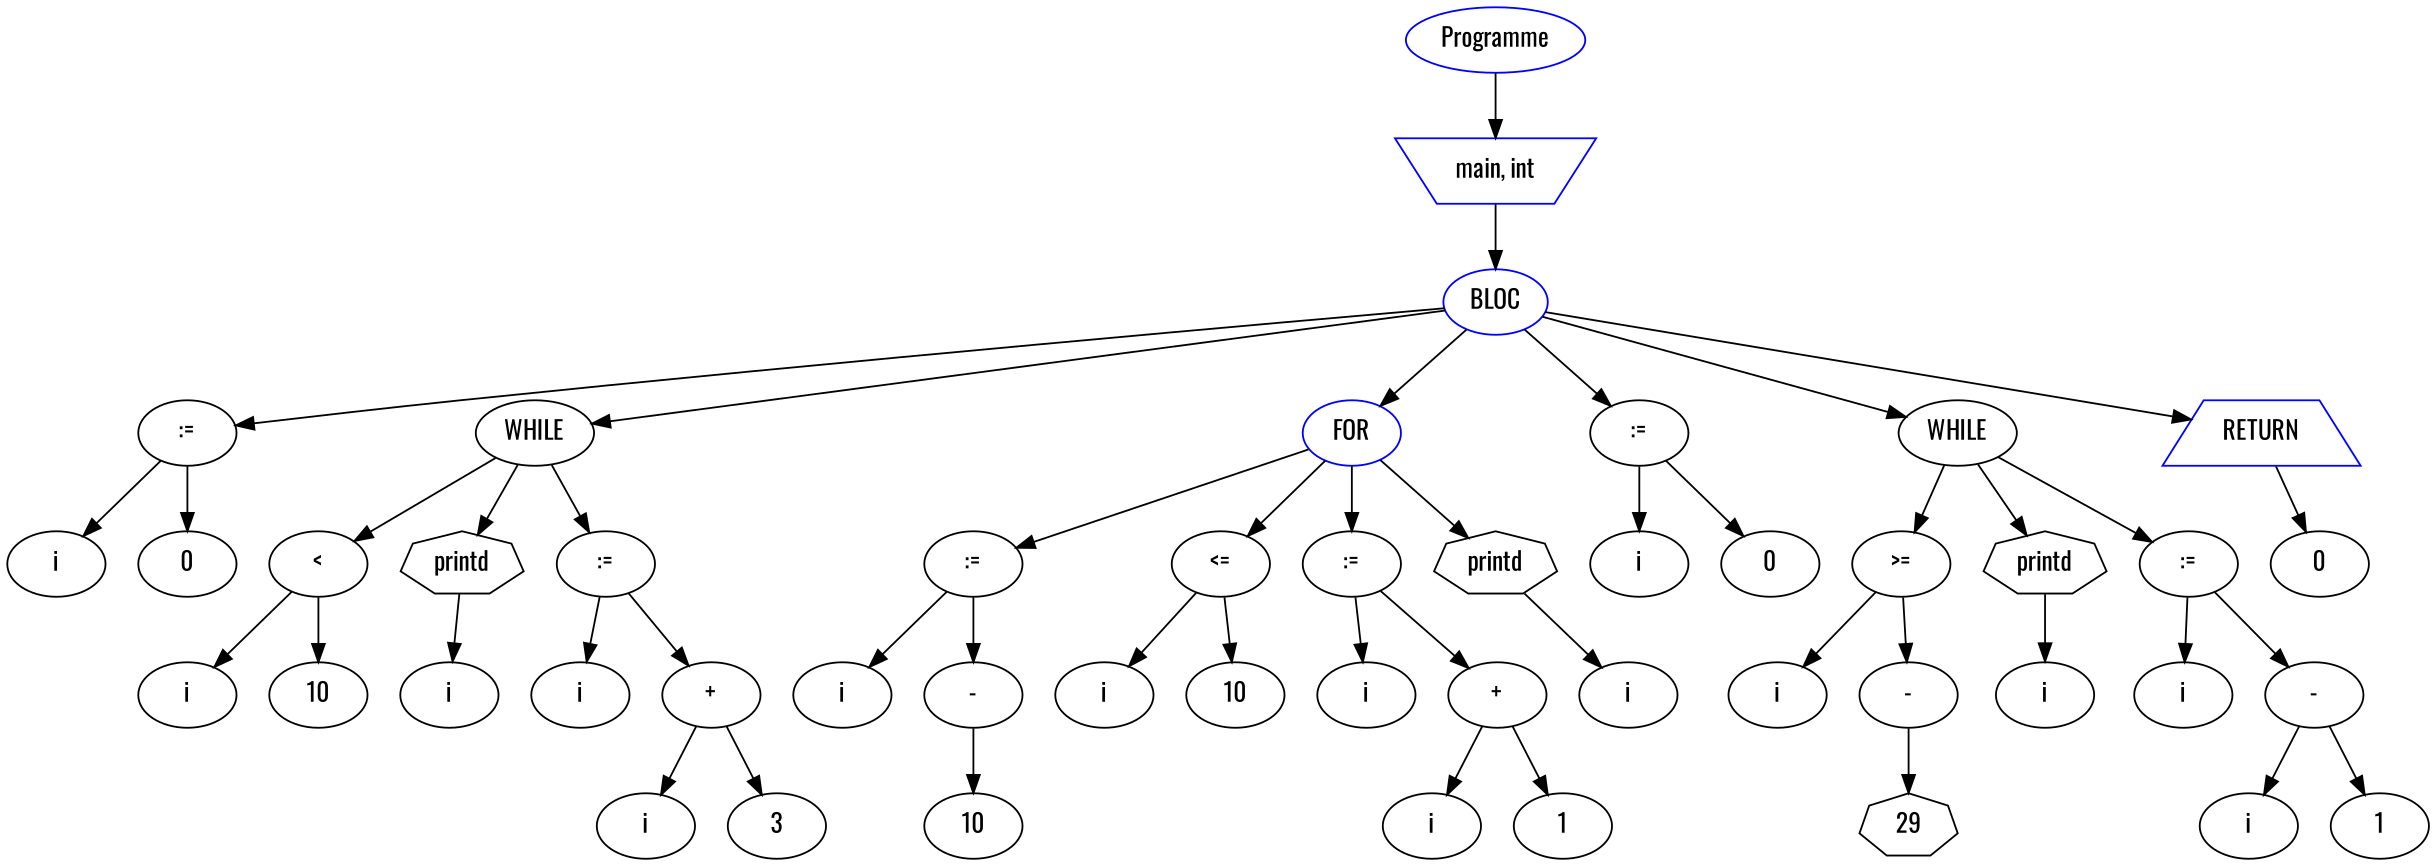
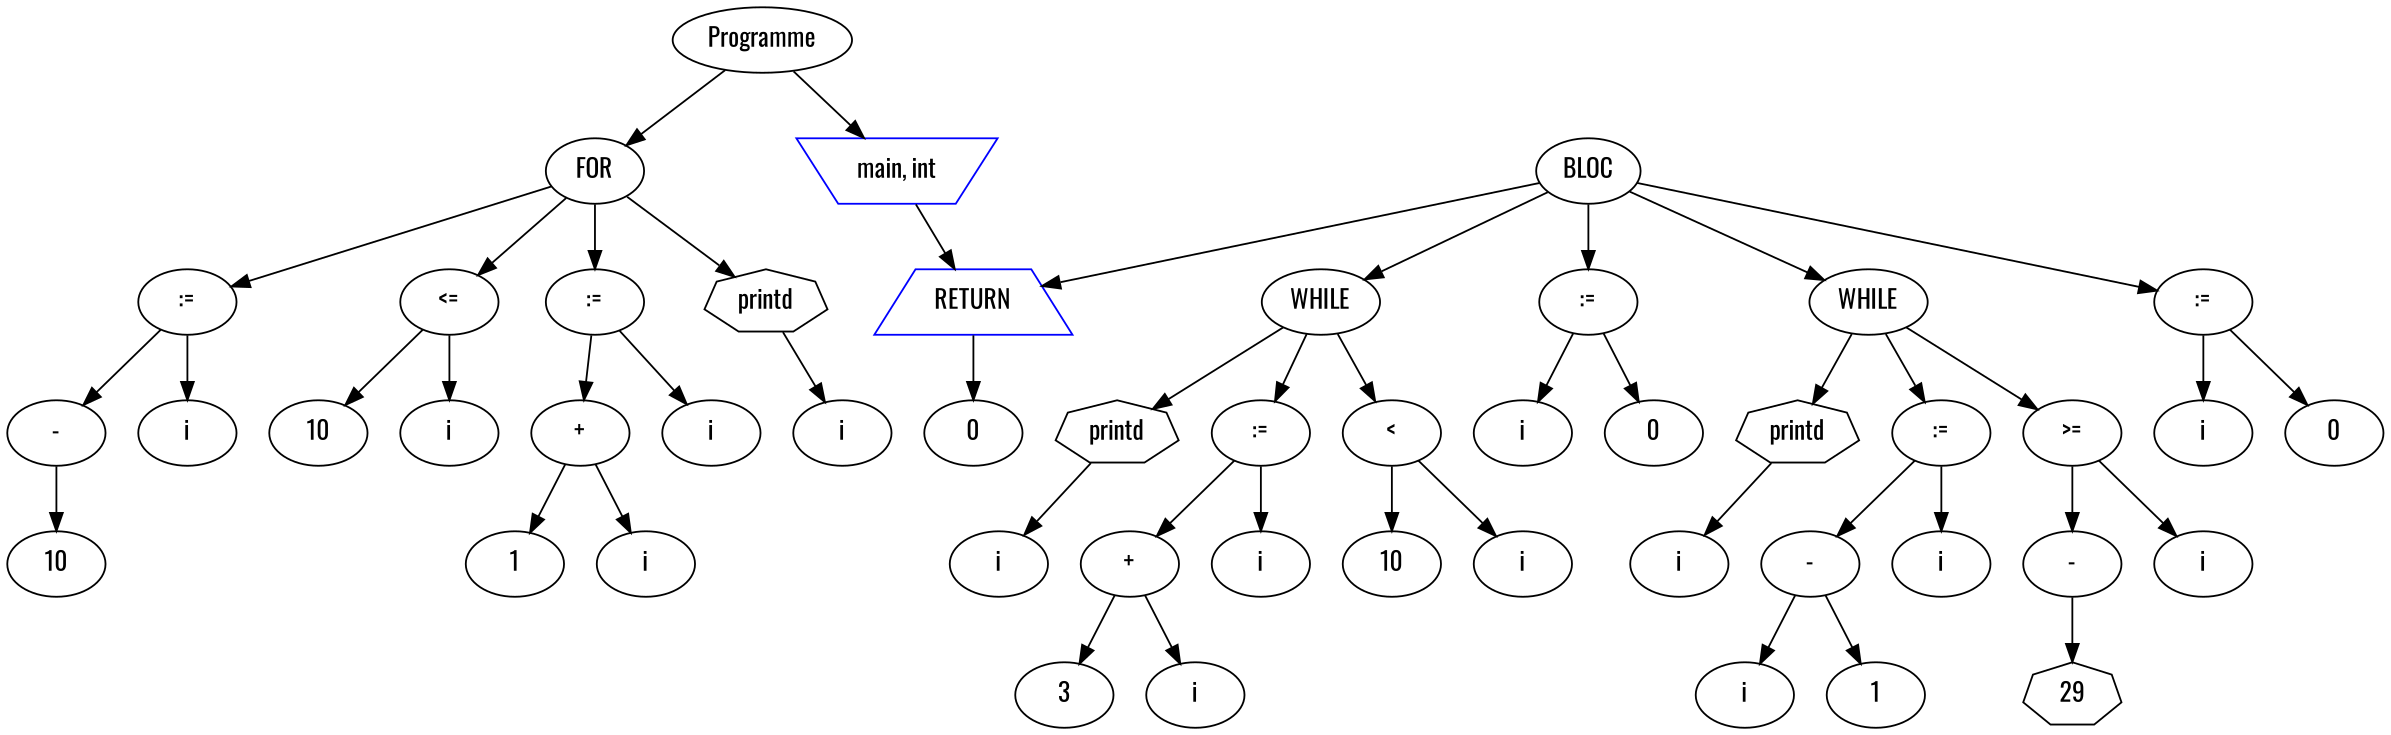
node "Programme": color blue -> black
edge "main, int" -> "BLOC": now "main, int" -> "RETURN"
node "BLOC": color blue -> black
edge "BLOC" -> "FOR": now "Programme" -> "FOR"
node "FOR": color blue -> black
